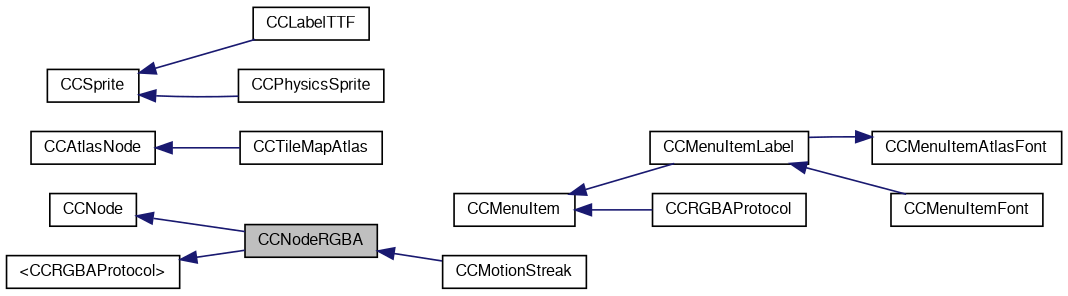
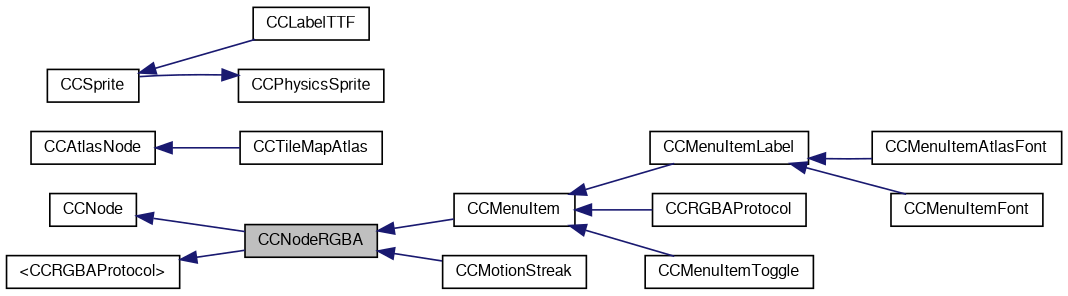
edge "CCPhysicsSprite" -> "CCSprite": reversed
edge "CCMenuItemLabel" -> "CCMenuItemAtlasFont": reversed
edge "CCMenuItem" -> "CCNodeRGBA": added
node "CCMenuItemToggle": added
